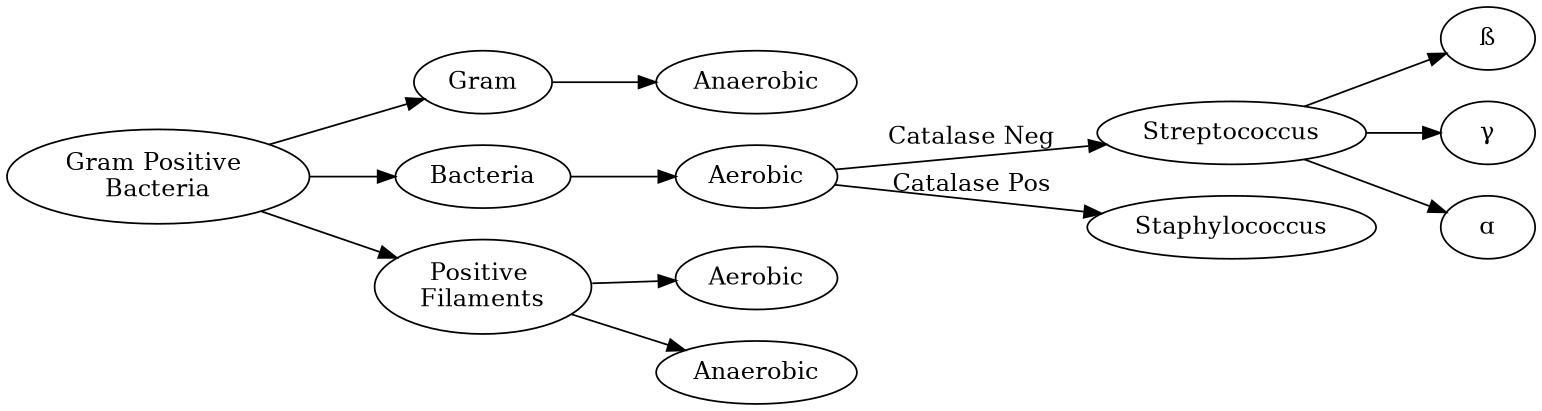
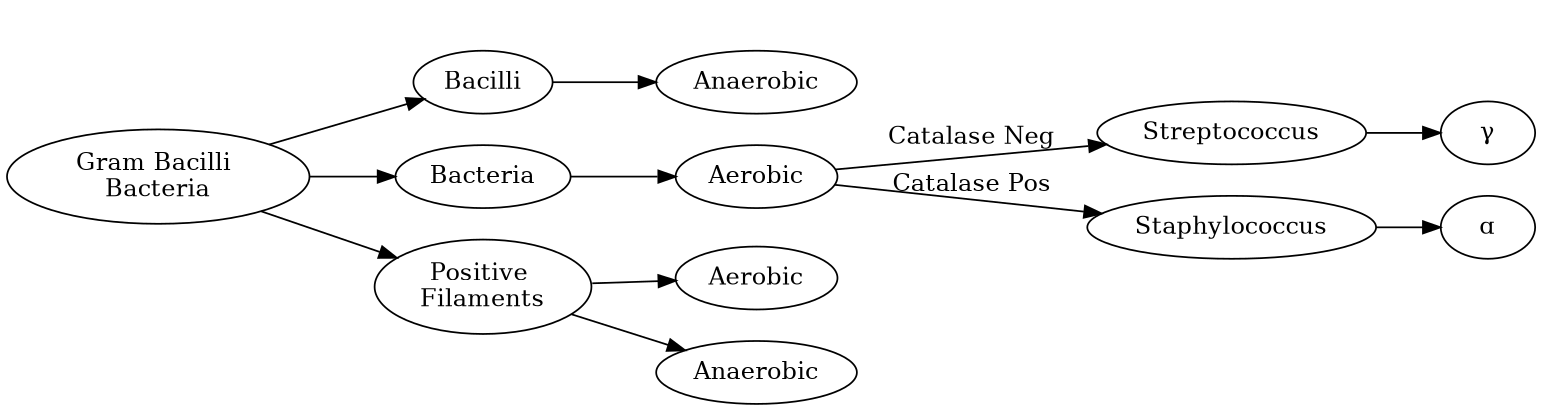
node "ß": removed
node "Gram": label "Gram" -> "Bacilli"
node "Gram Positive Bacteria": label "Gram Positive Bacteria" -> "Gram Bacilli Bacteria"
edge "Streptococcus" -> "ɑ": now "Staphylococcus" -> "ɑ"
